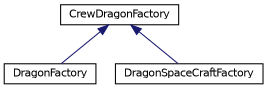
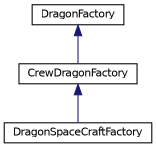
edge "DragonFactory" -> "CrewDragonFactory": reversed
